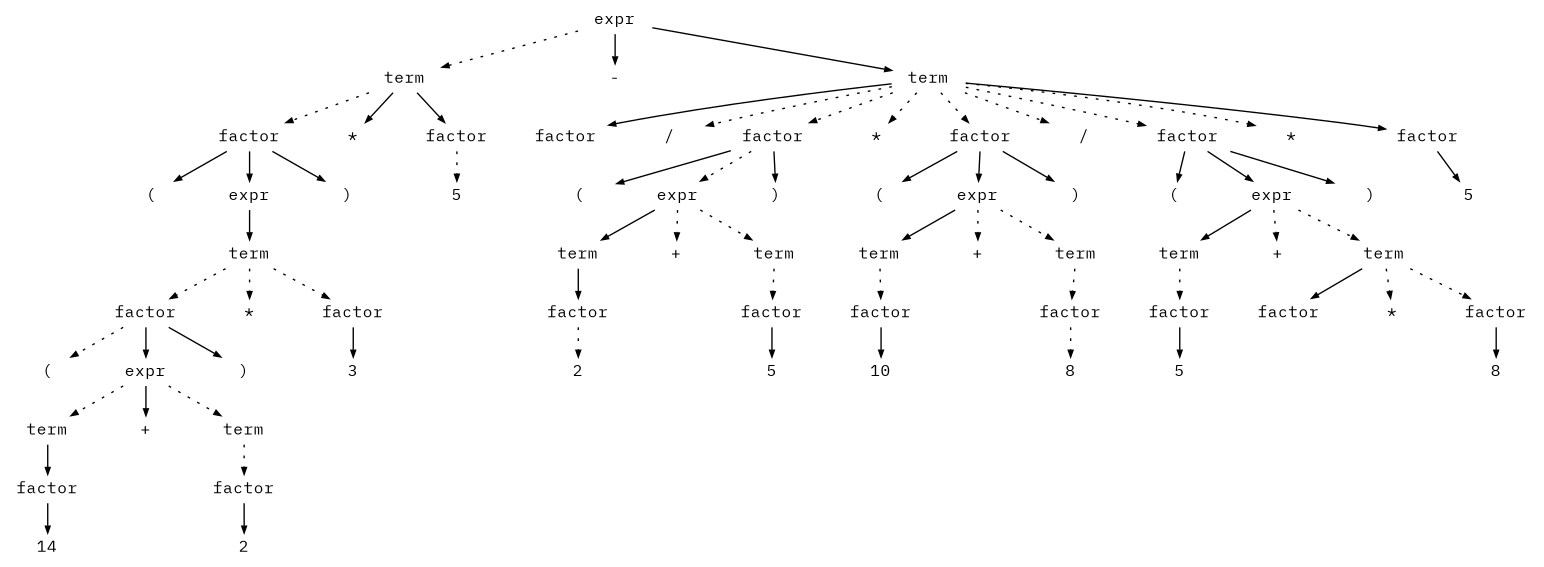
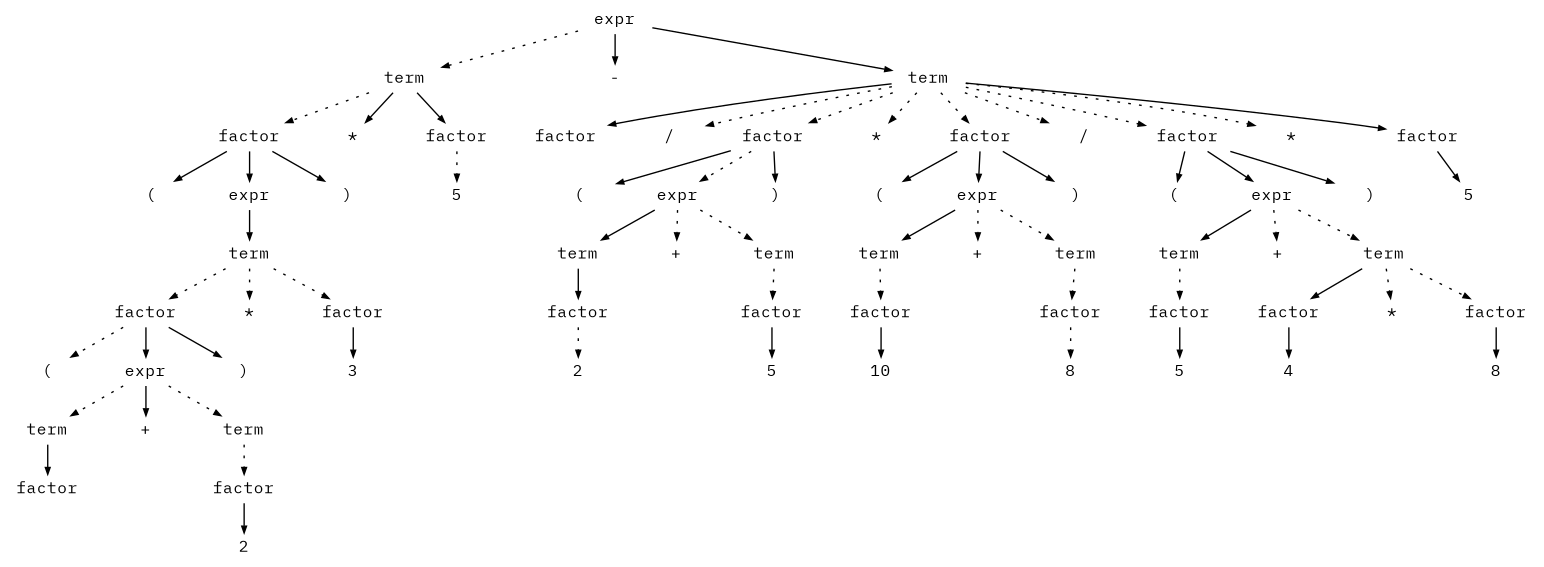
node "4": added
node "14": removed
